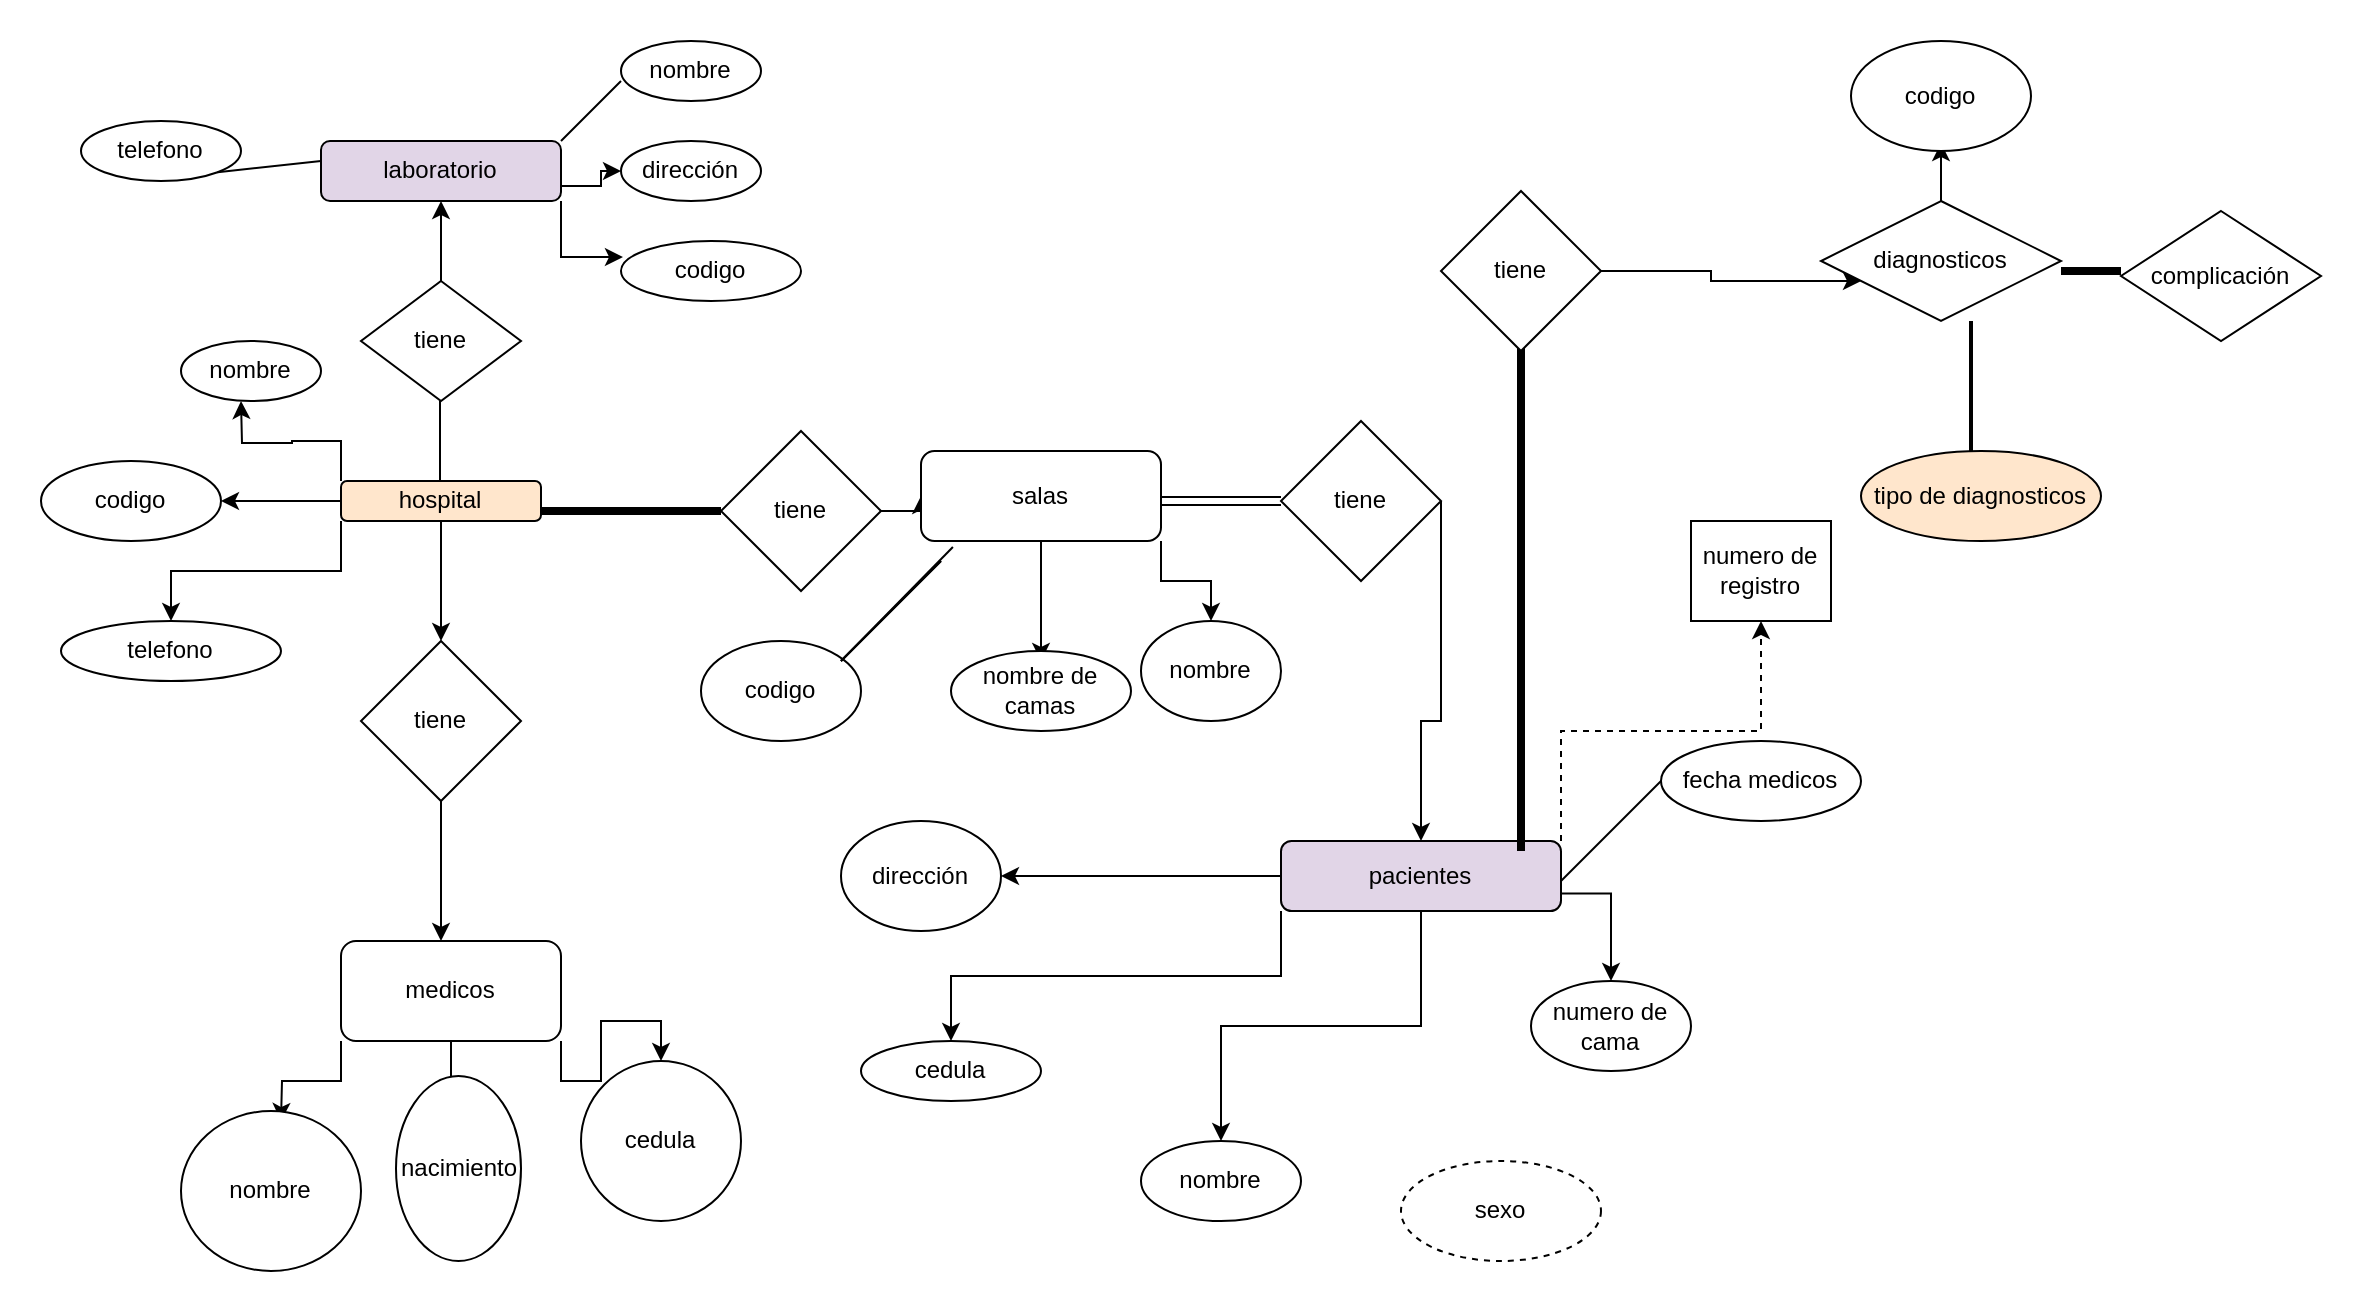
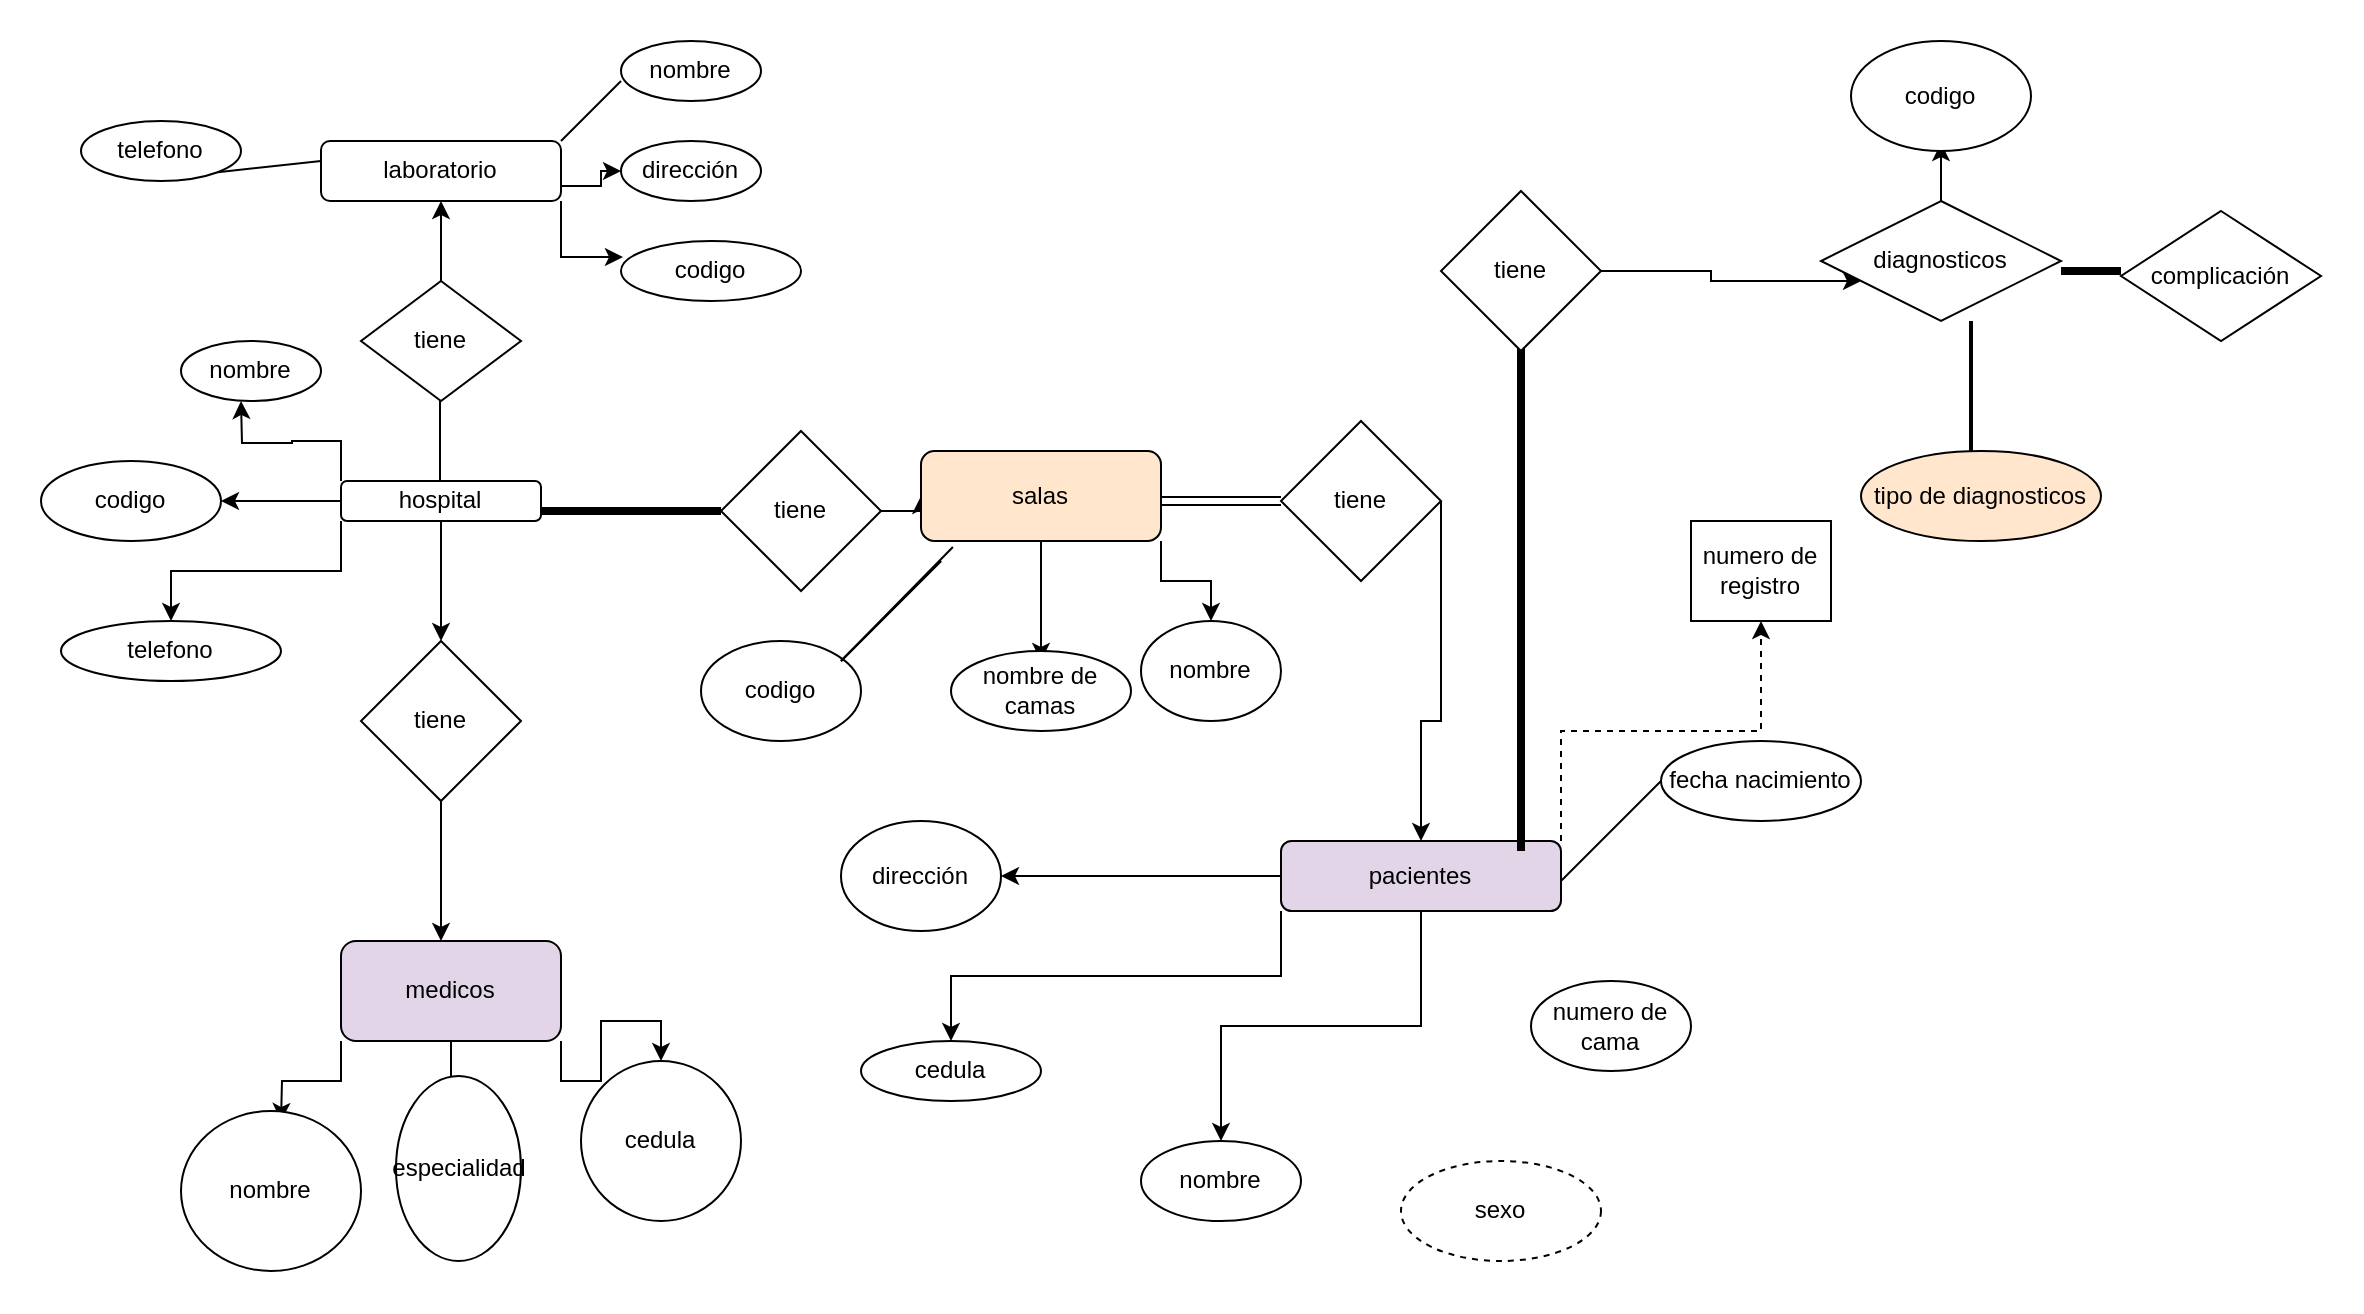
node "laboratorio": fillcolor #e1d5e7 -> #ffffff
node "salas": fillcolor #ffffff -> #ffe6cc
node "hospital": fillcolor #ffe6cc -> #ffffff
node "fecha medicos": label "fecha medicos" -> "fecha nacimiento"
edge "pacientes" -> "numero de cama": removed
node "medicos": fillcolor #ffffff -> #e1d5e7
node "nacimiento": label "nacimiento" -> "especialidad"
